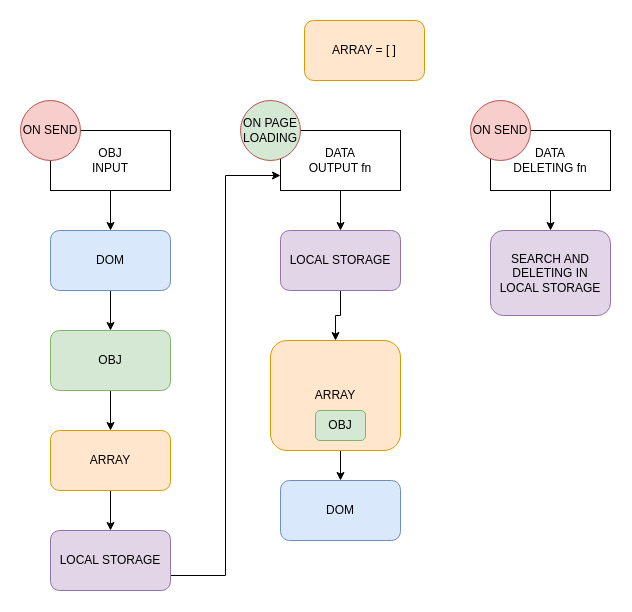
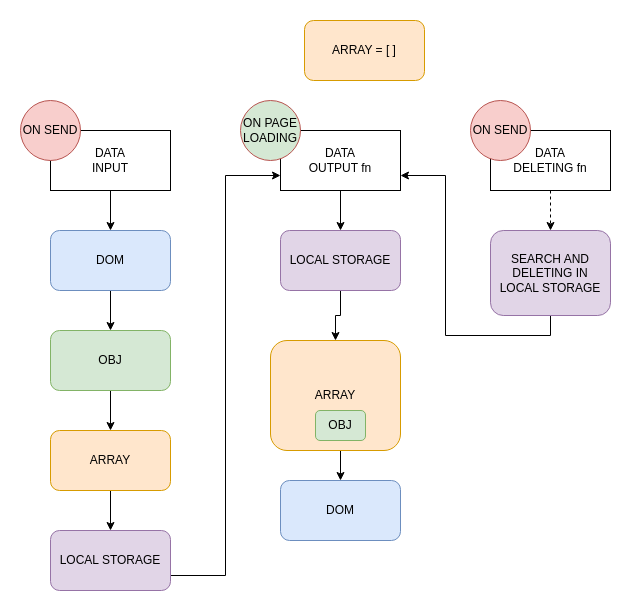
node "OBJ INPUT": label "OBJ INPUT" -> "DATA INPUT"
edge "DATA DELETING fn" -> "SEARCH AND DELETING IN LOCAL STORAGE": style solid -> dashed
edge "SEARCH AND DELETING IN LOCAL STORAGE" -> "DATA OUTPUT fn": added
